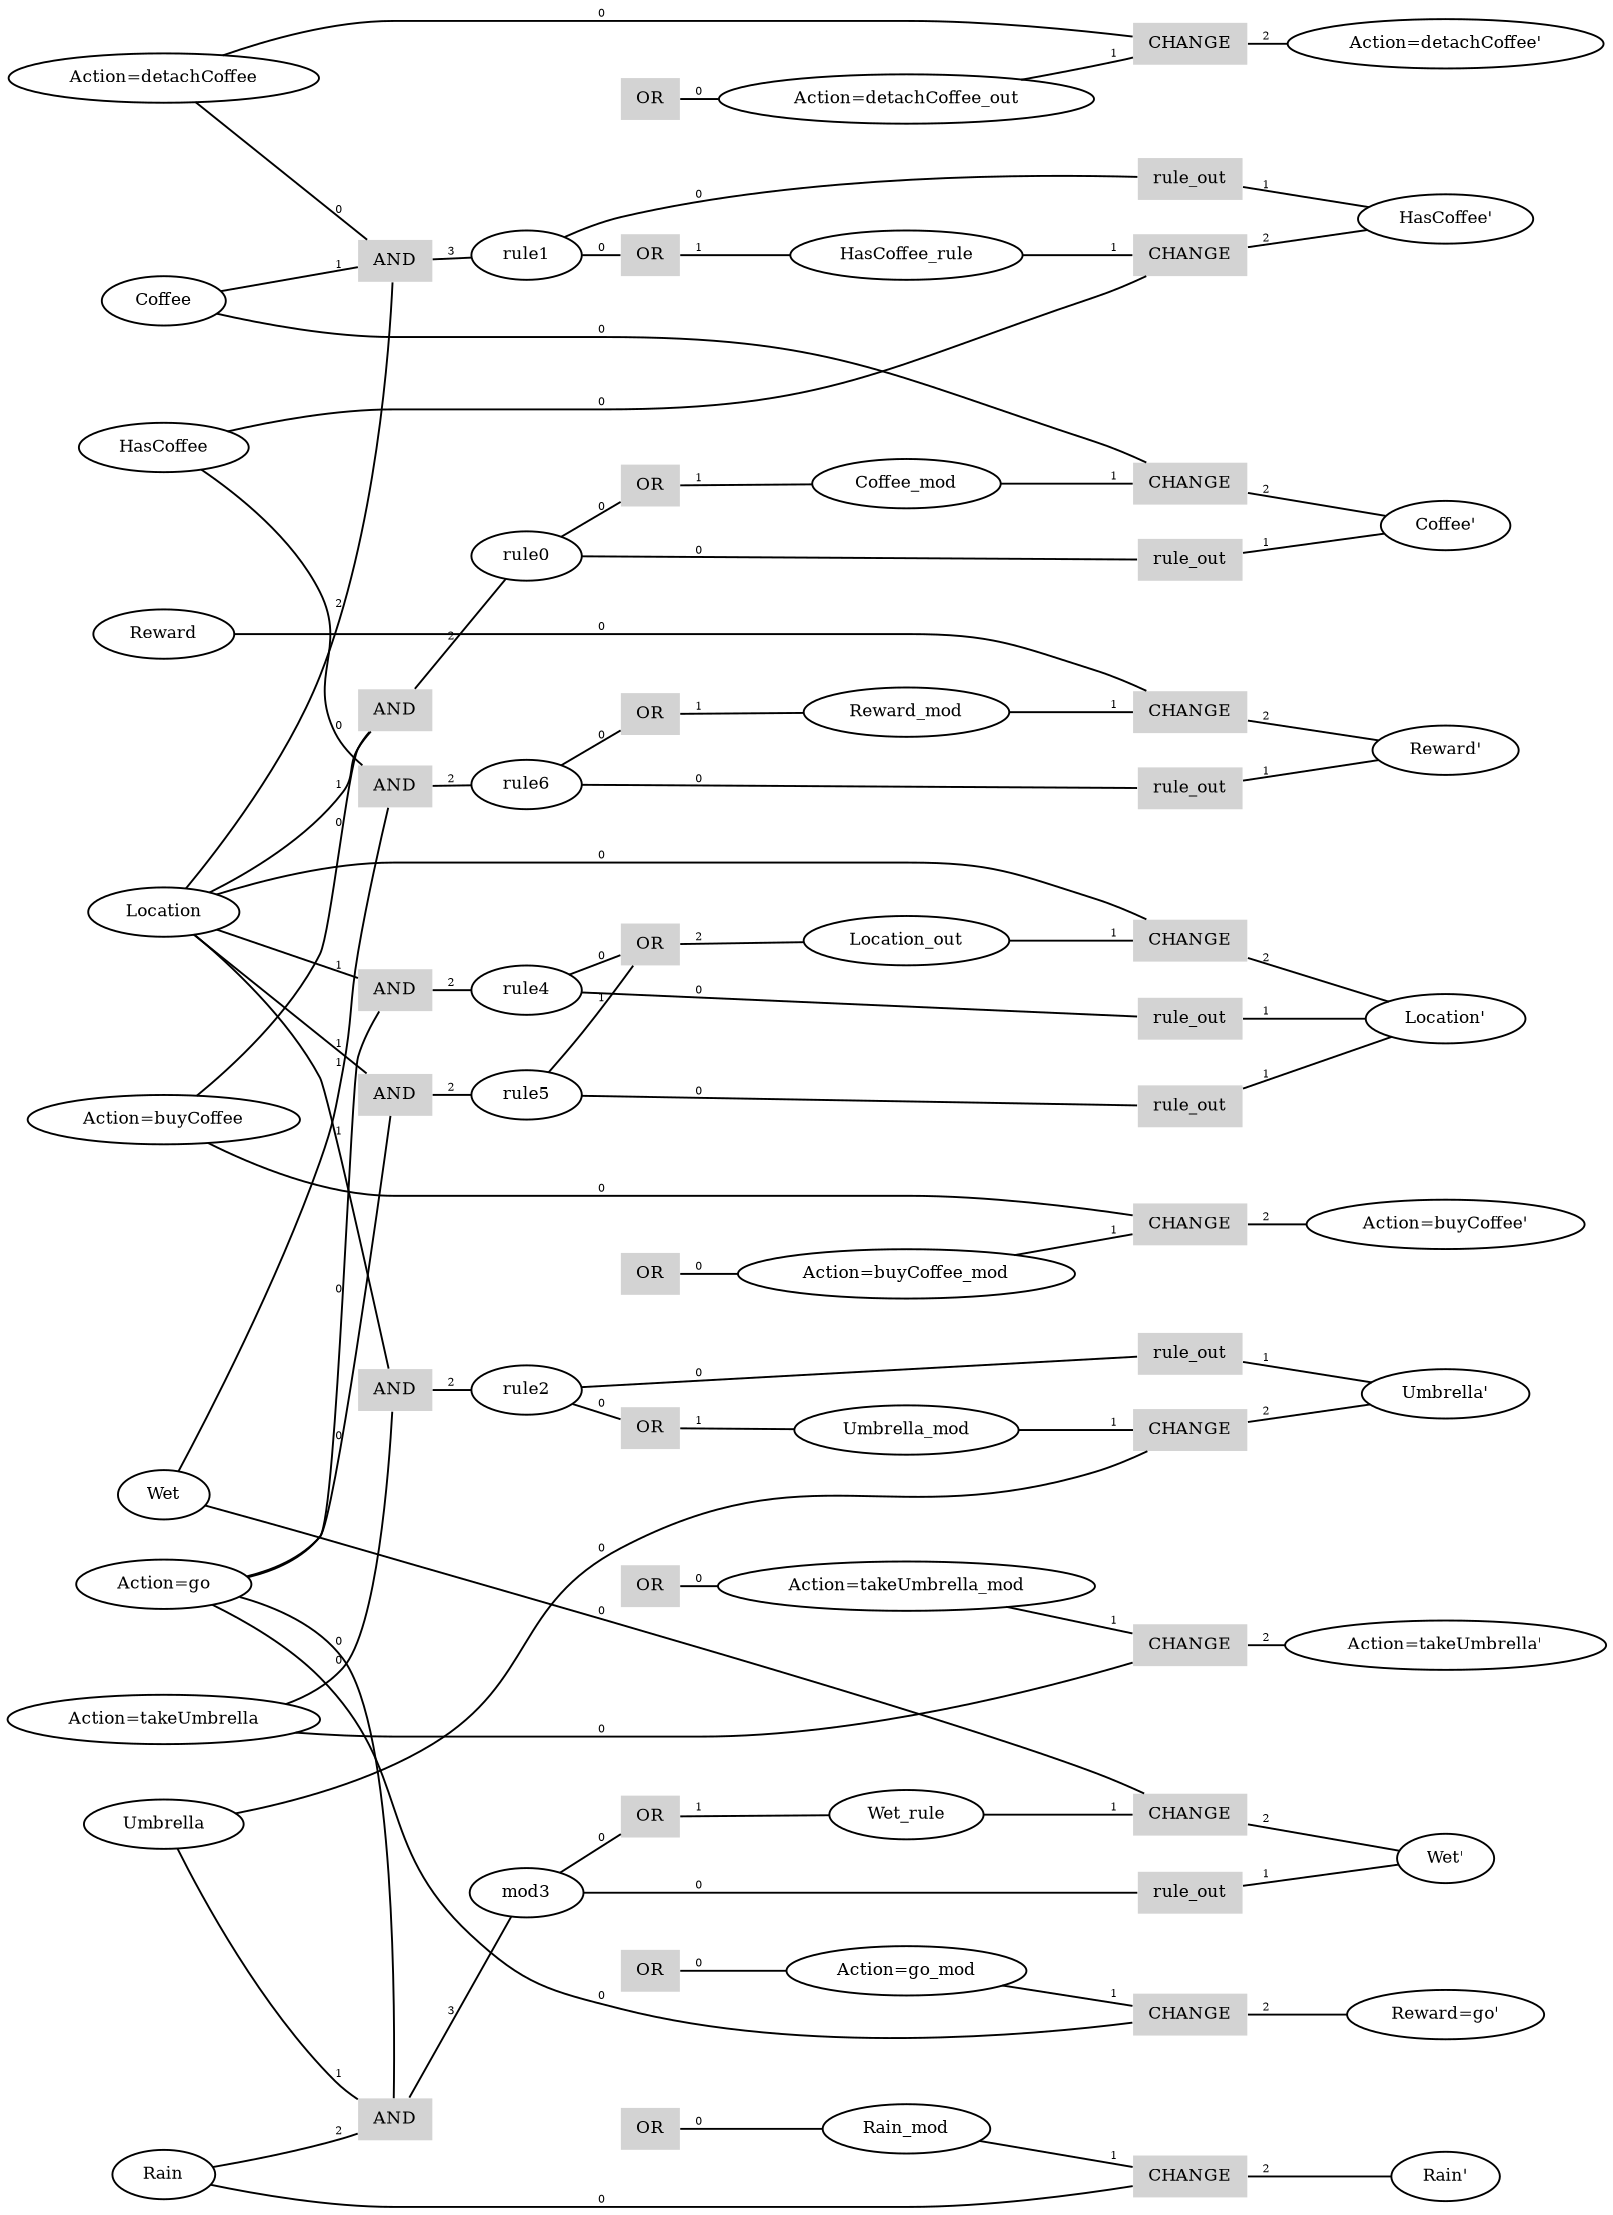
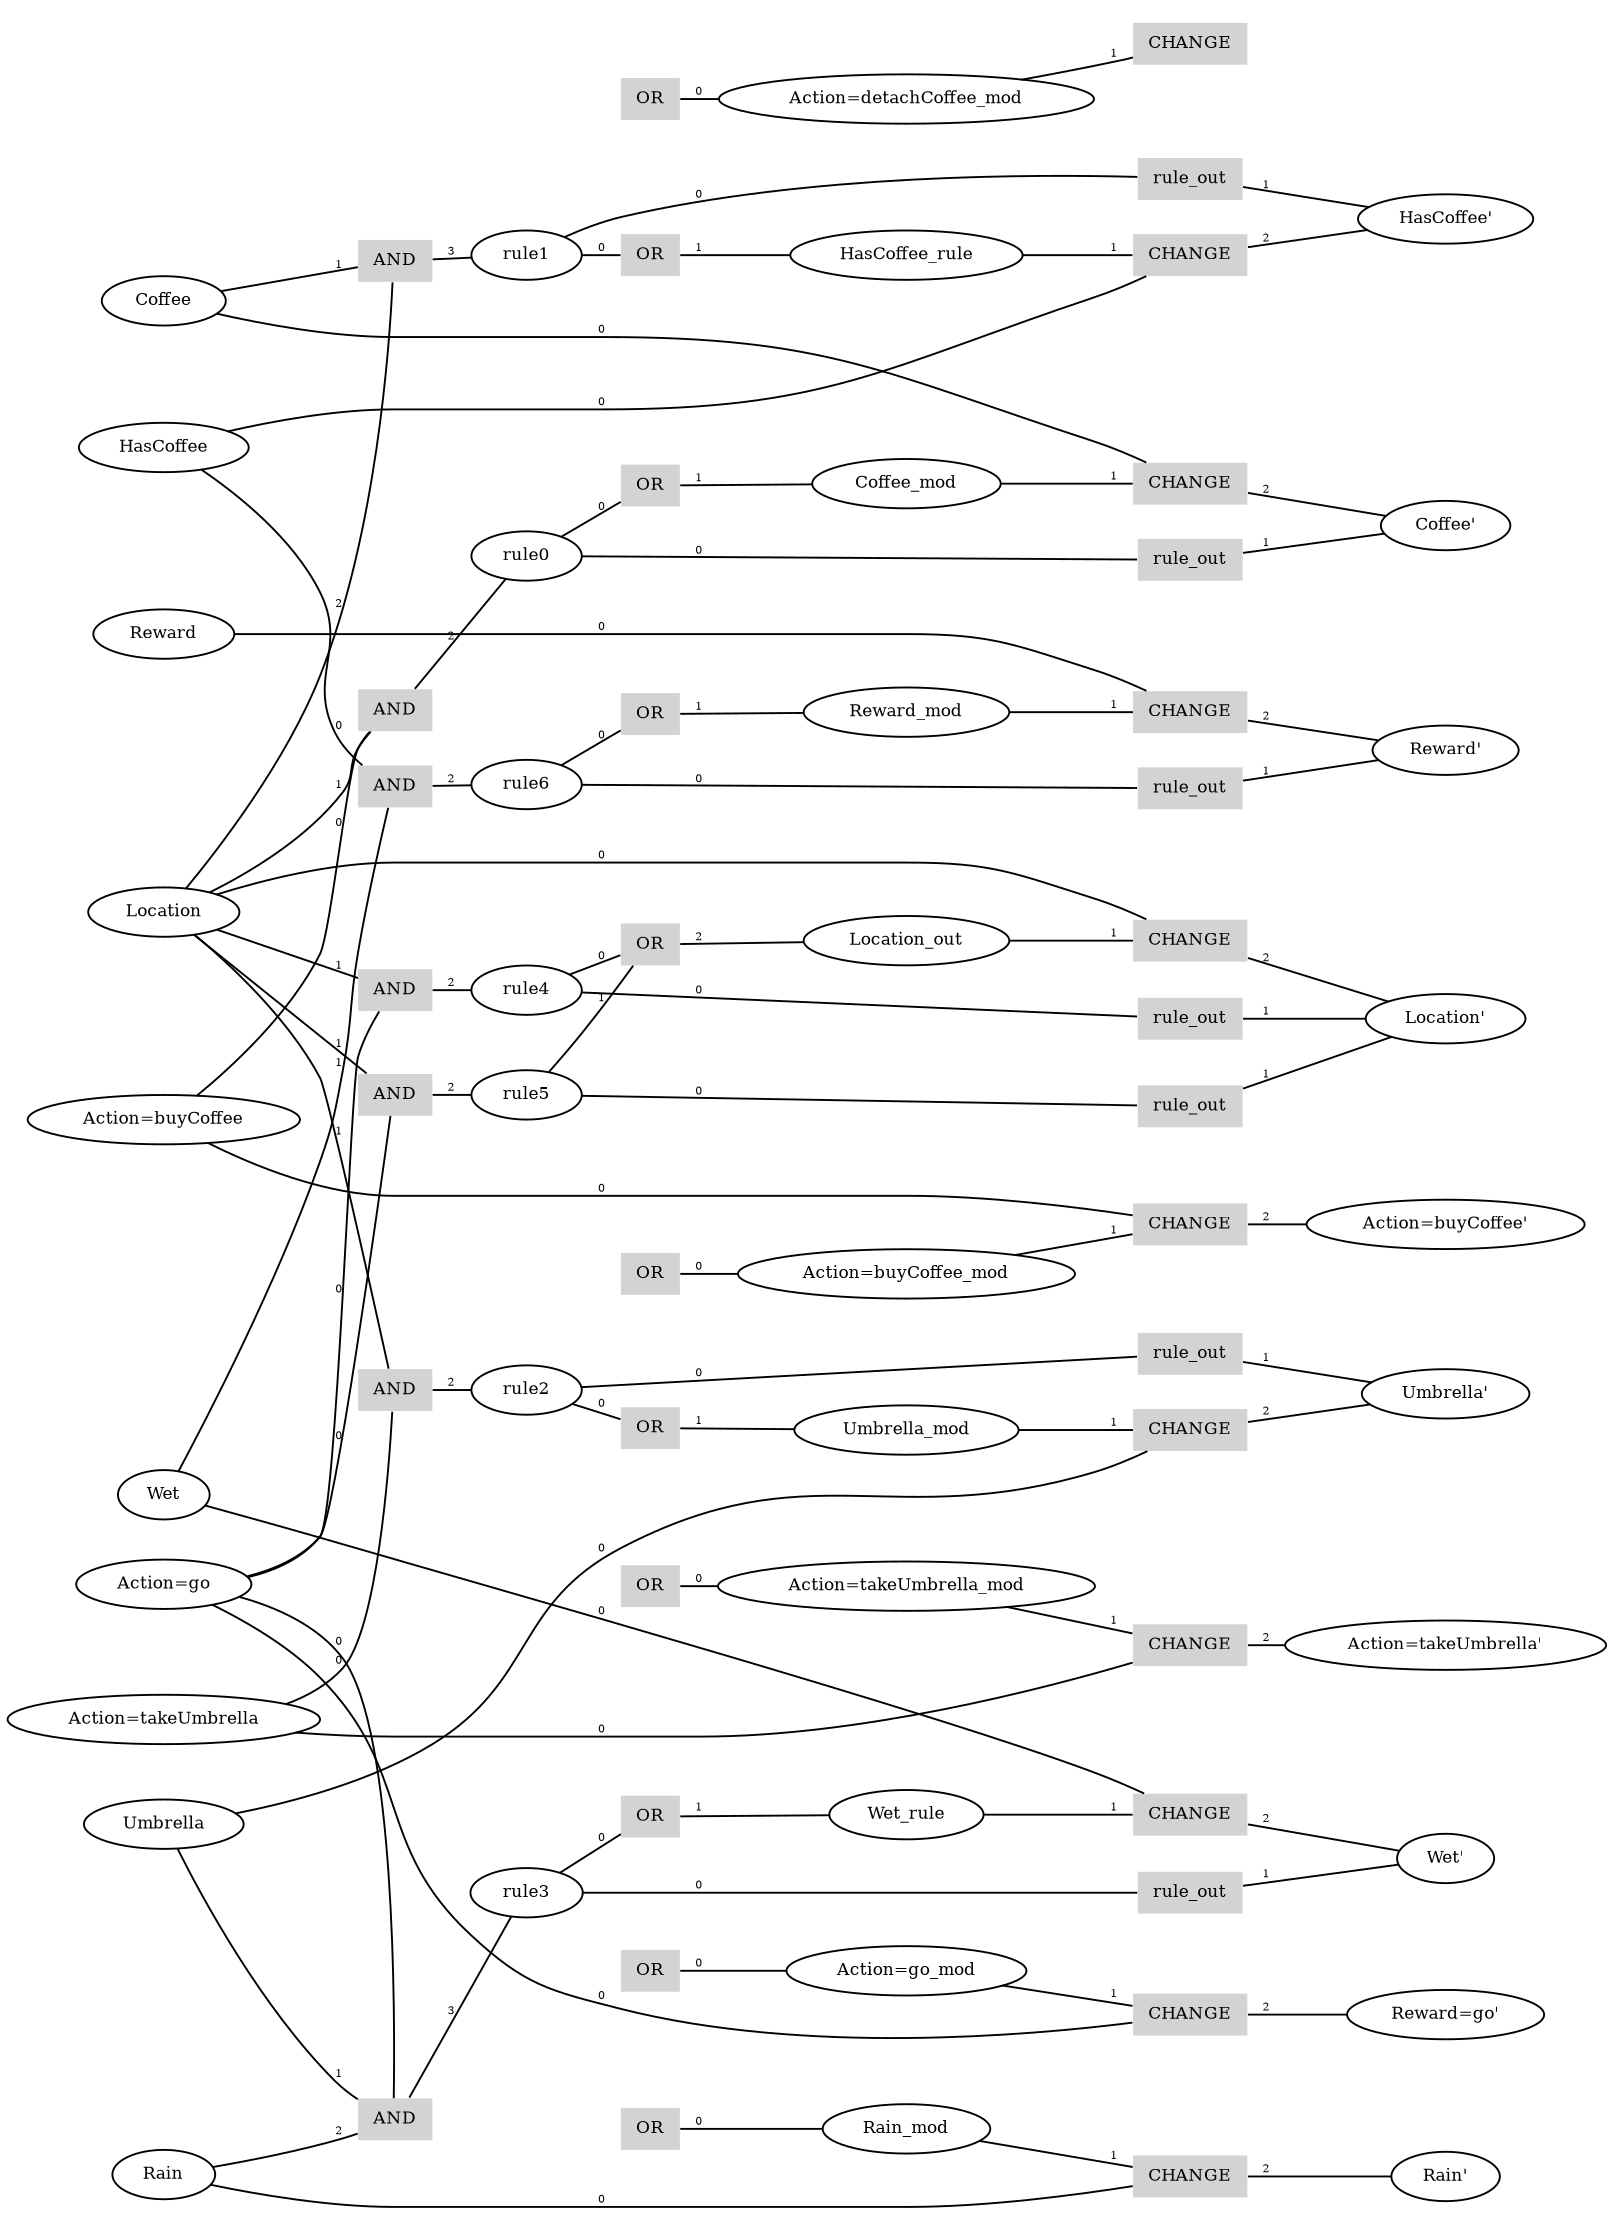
node "Action=detachCoffee'": removed
node "Action=detachCoffee": removed
node "Action=detachCoffee_out": label "Action=detachCoffee_out" -> "Action=detachCoffee_mod"
node "mod3": label "mod3" -> "rule3"
